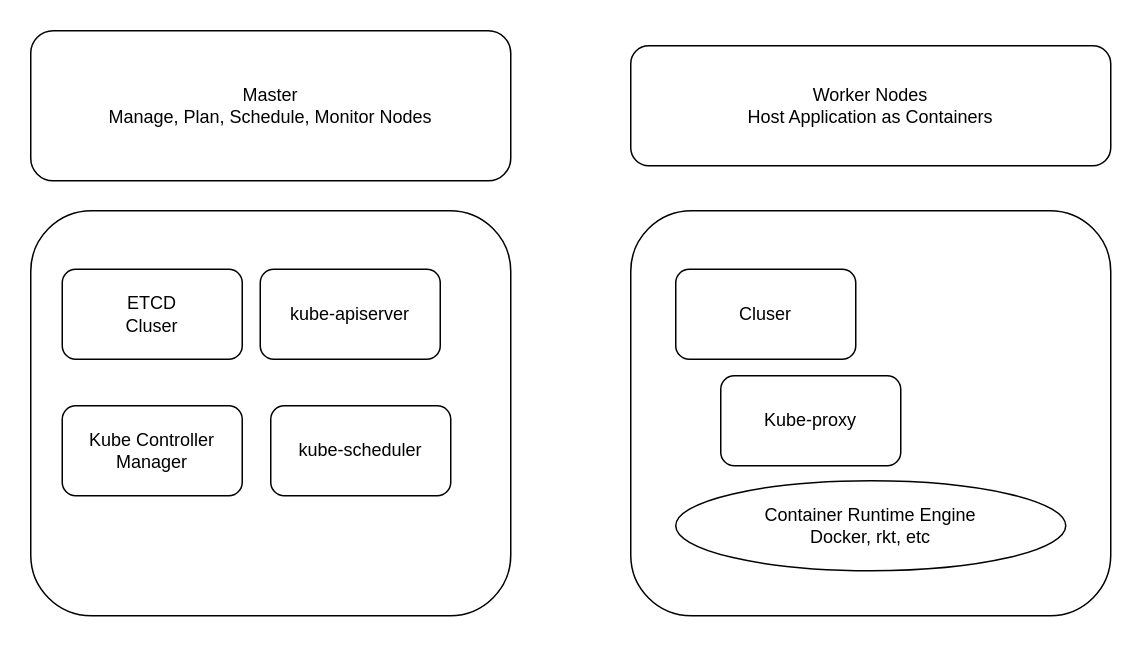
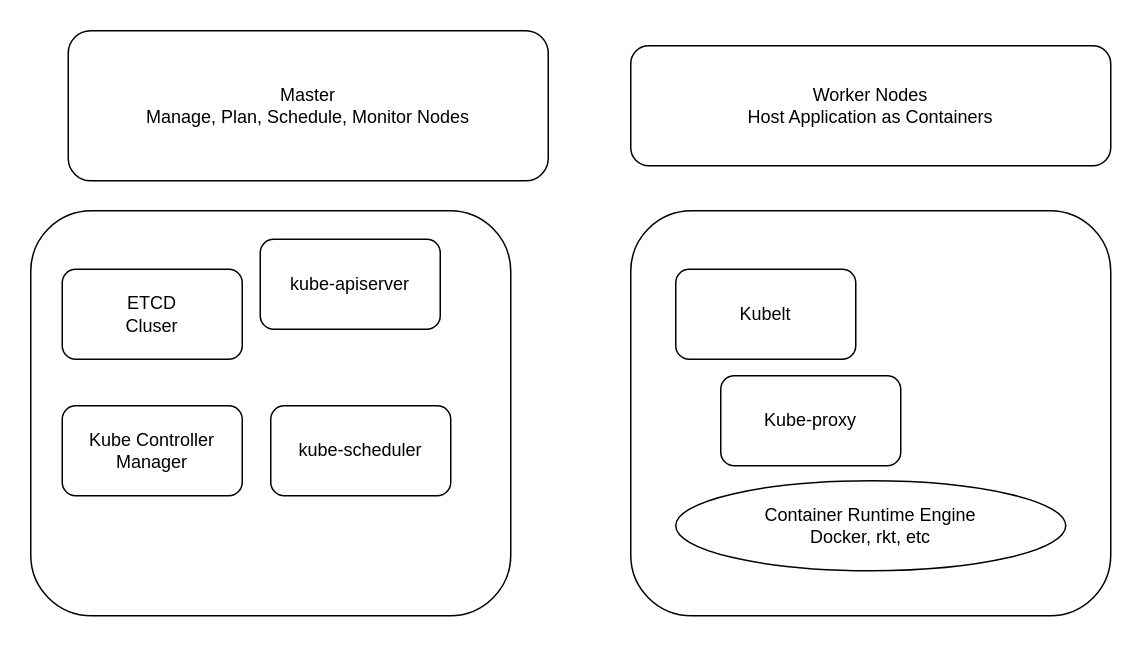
node "Master Manage, Plan, Schedule, Monitor Nodes": moved (271, 106) -> (308, 106)
node "kube-apiserver": moved (350, 314) -> (350, 284)
node "Cluser": label "Cluser" -> "Kubelt"
